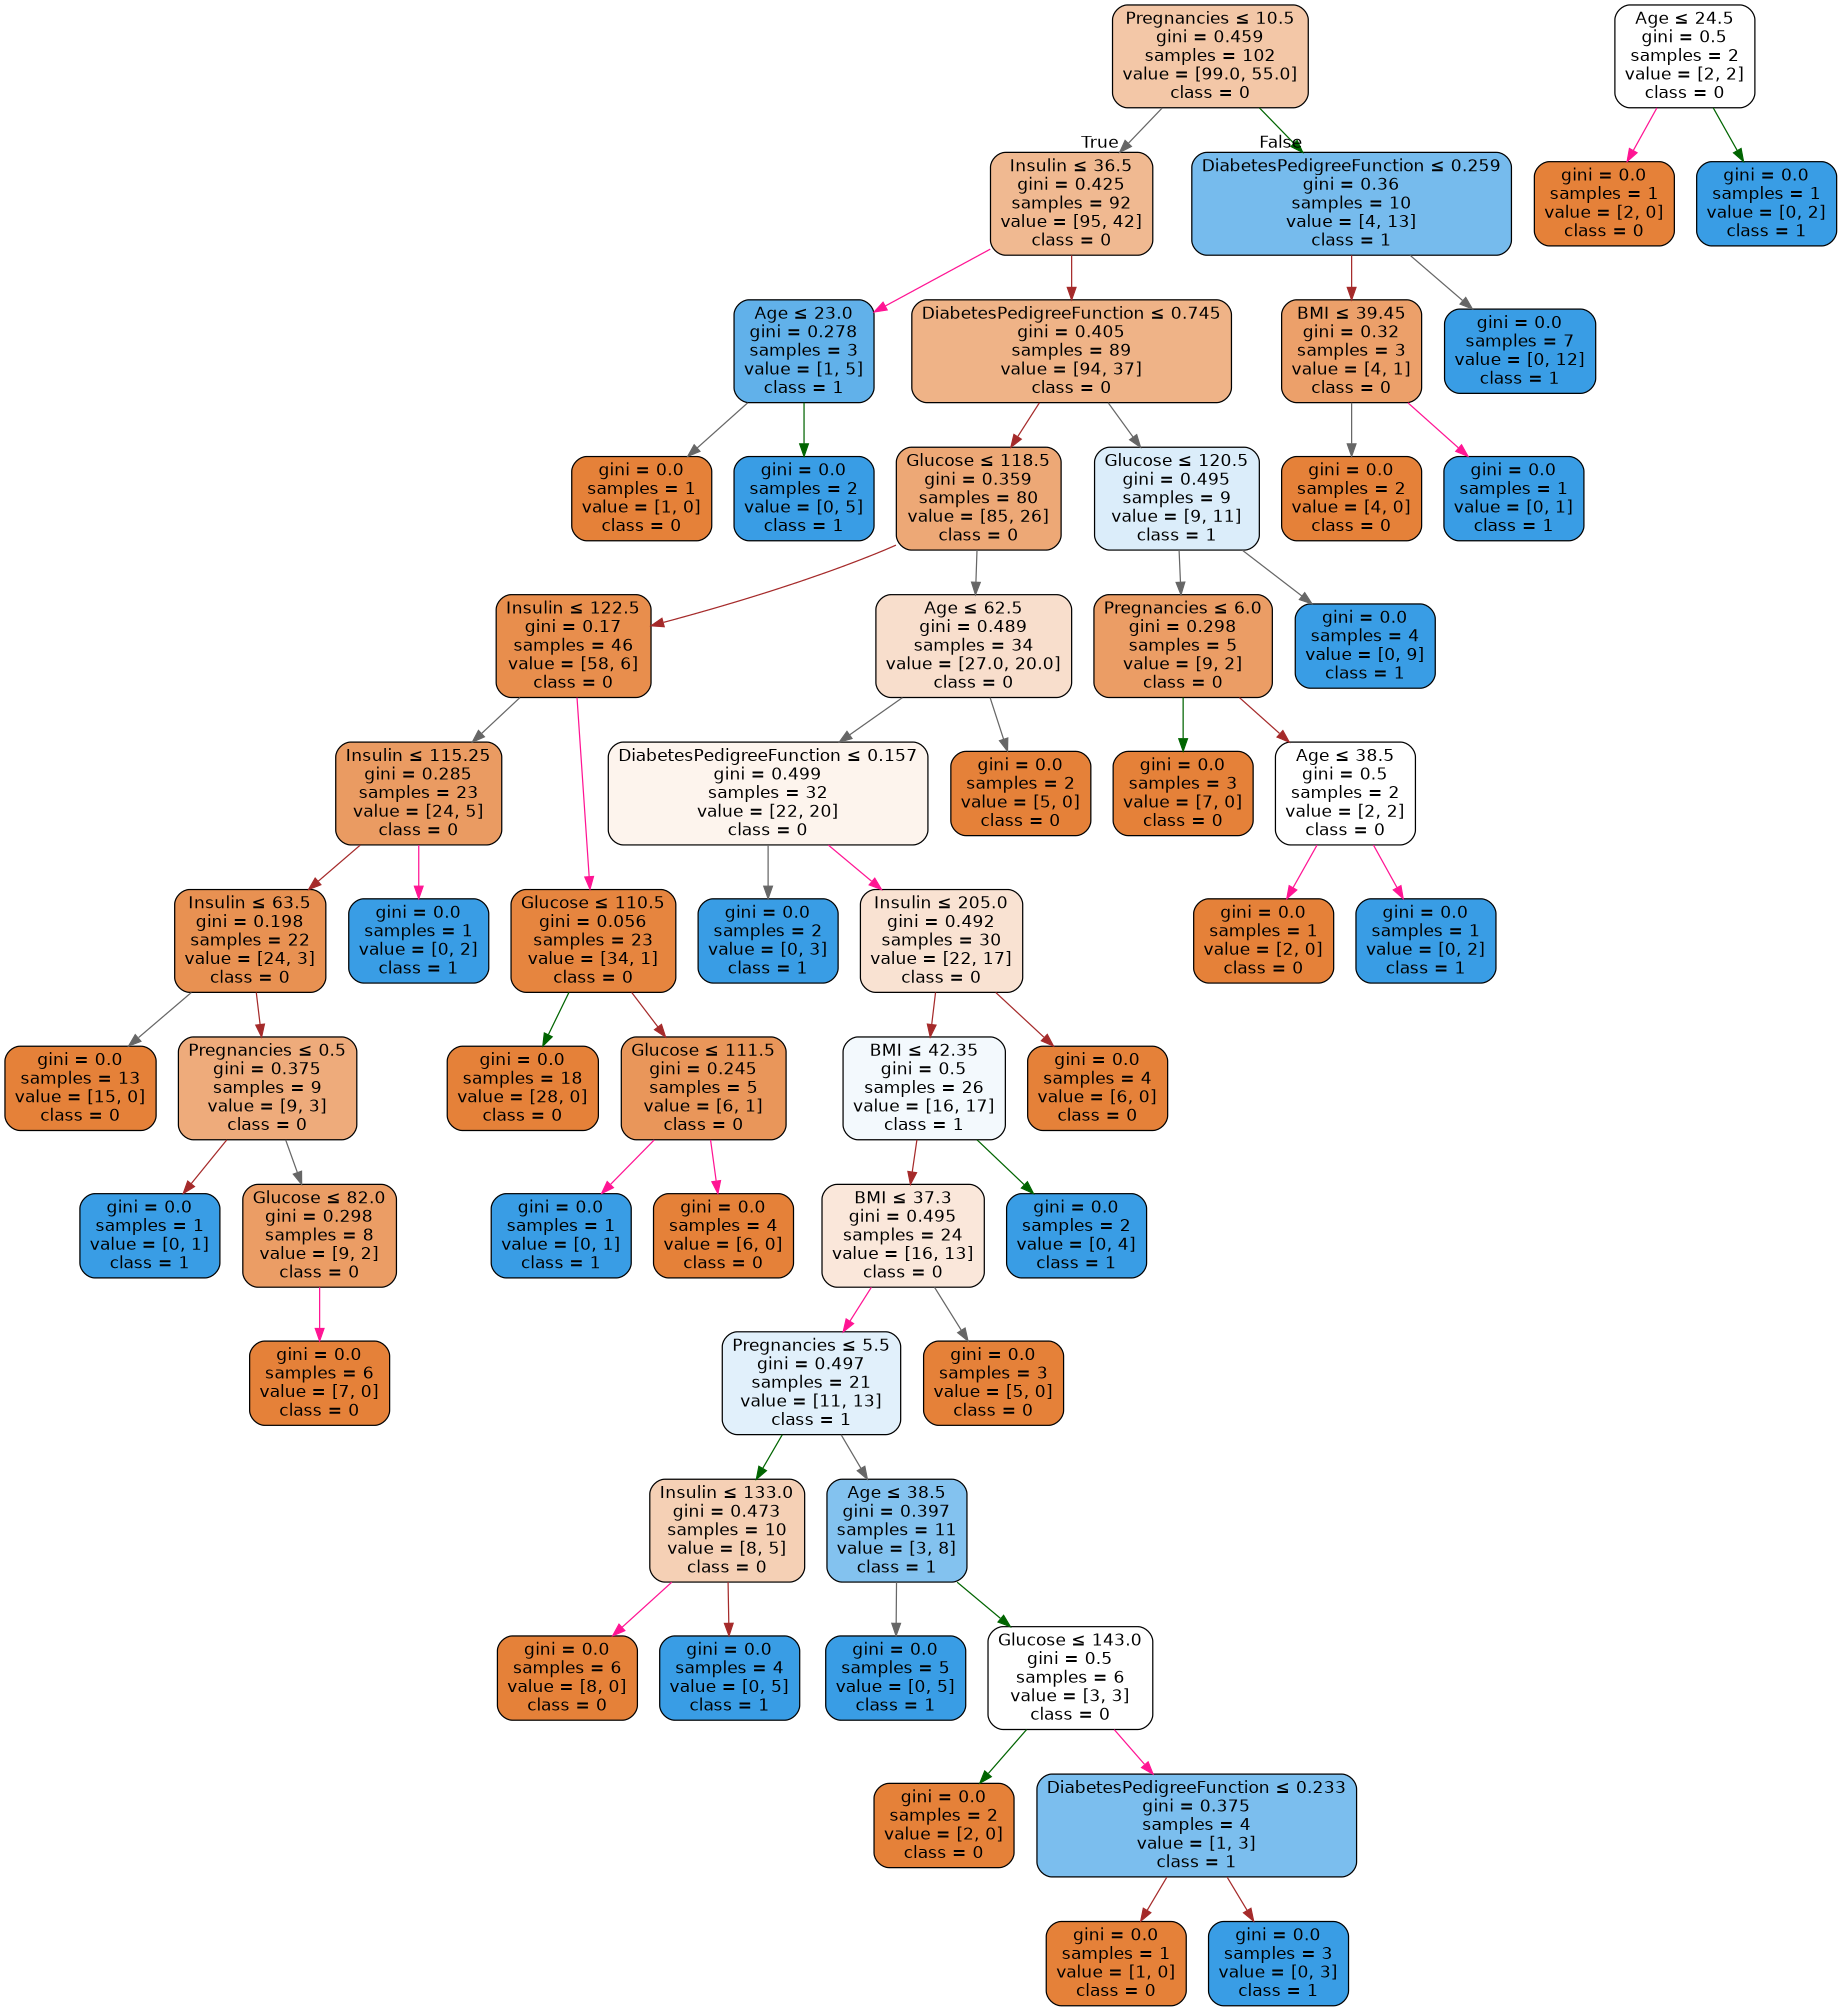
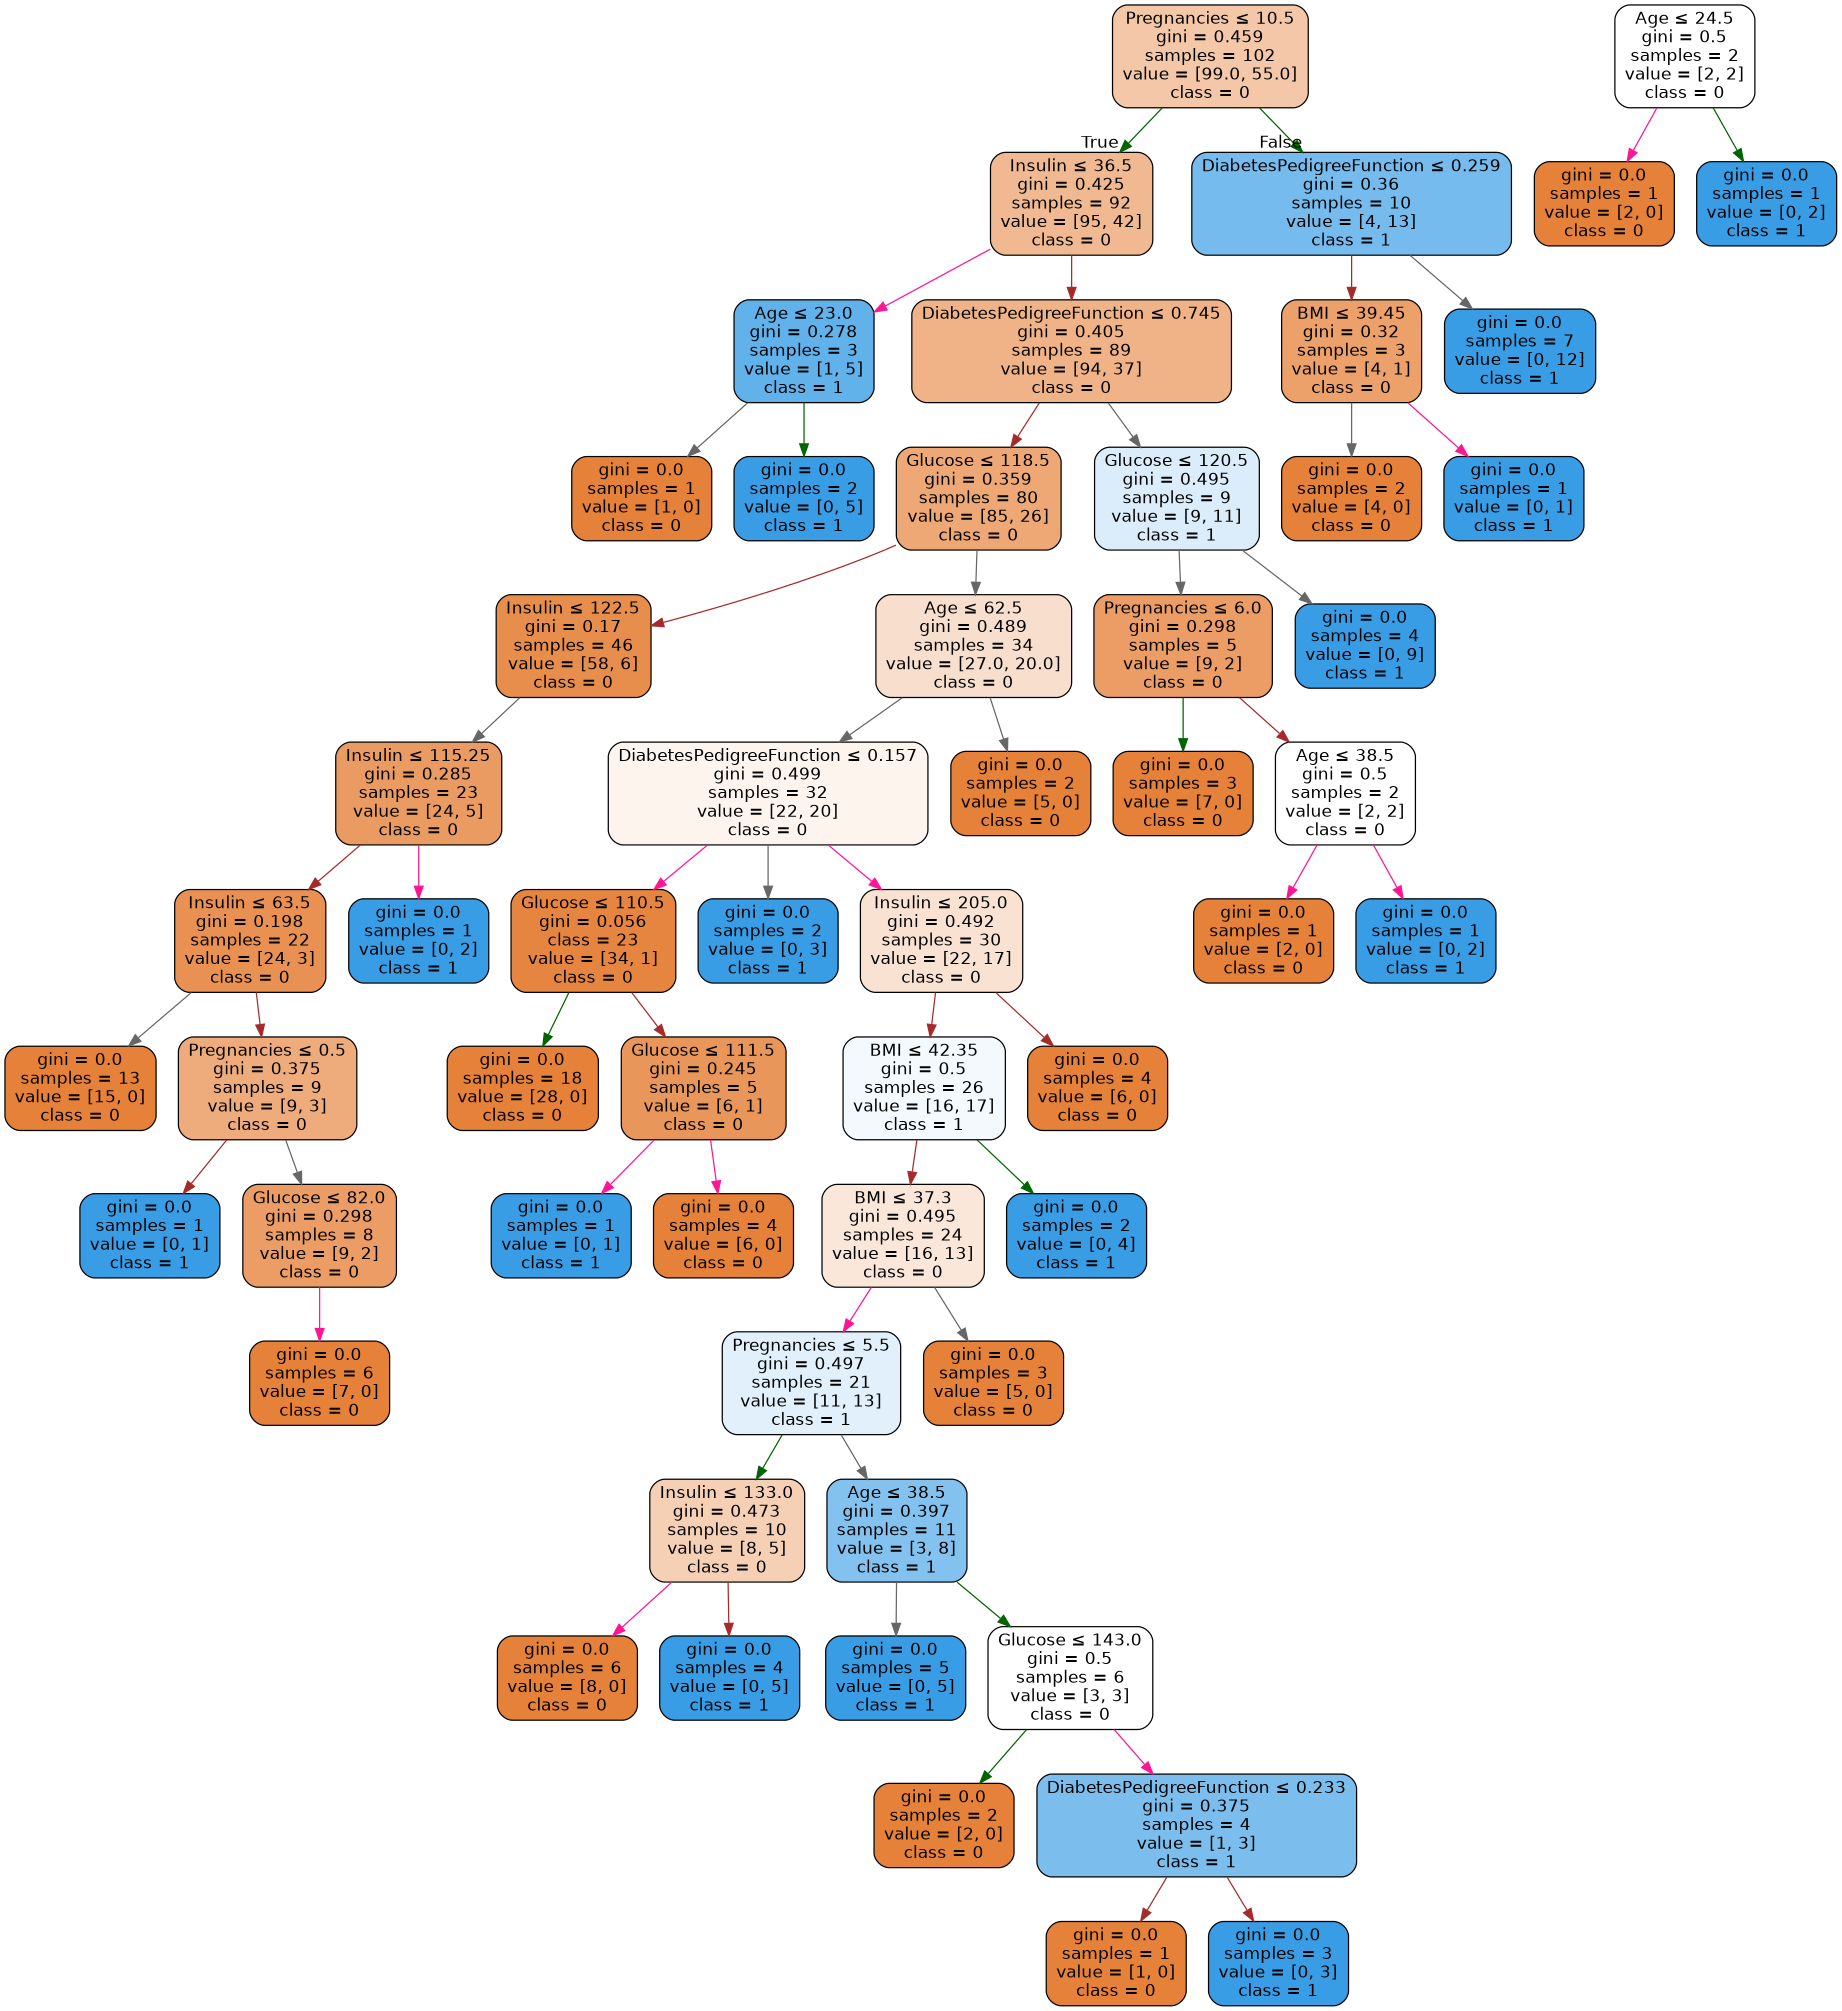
edge "Pregnancies ≤ 10.5" -> "Insulin ≤ 36.5": color gray40 -> darkgreen
edge "Insulin ≤ 122.5" -> "Glucose ≤ 110.5": now "DiabetesPedigreeFunction ≤ 0.157" -> "Glucose ≤ 110.5"
node "Glucose ≤ 110.5": text "samples = 23" -> "class = 23"
